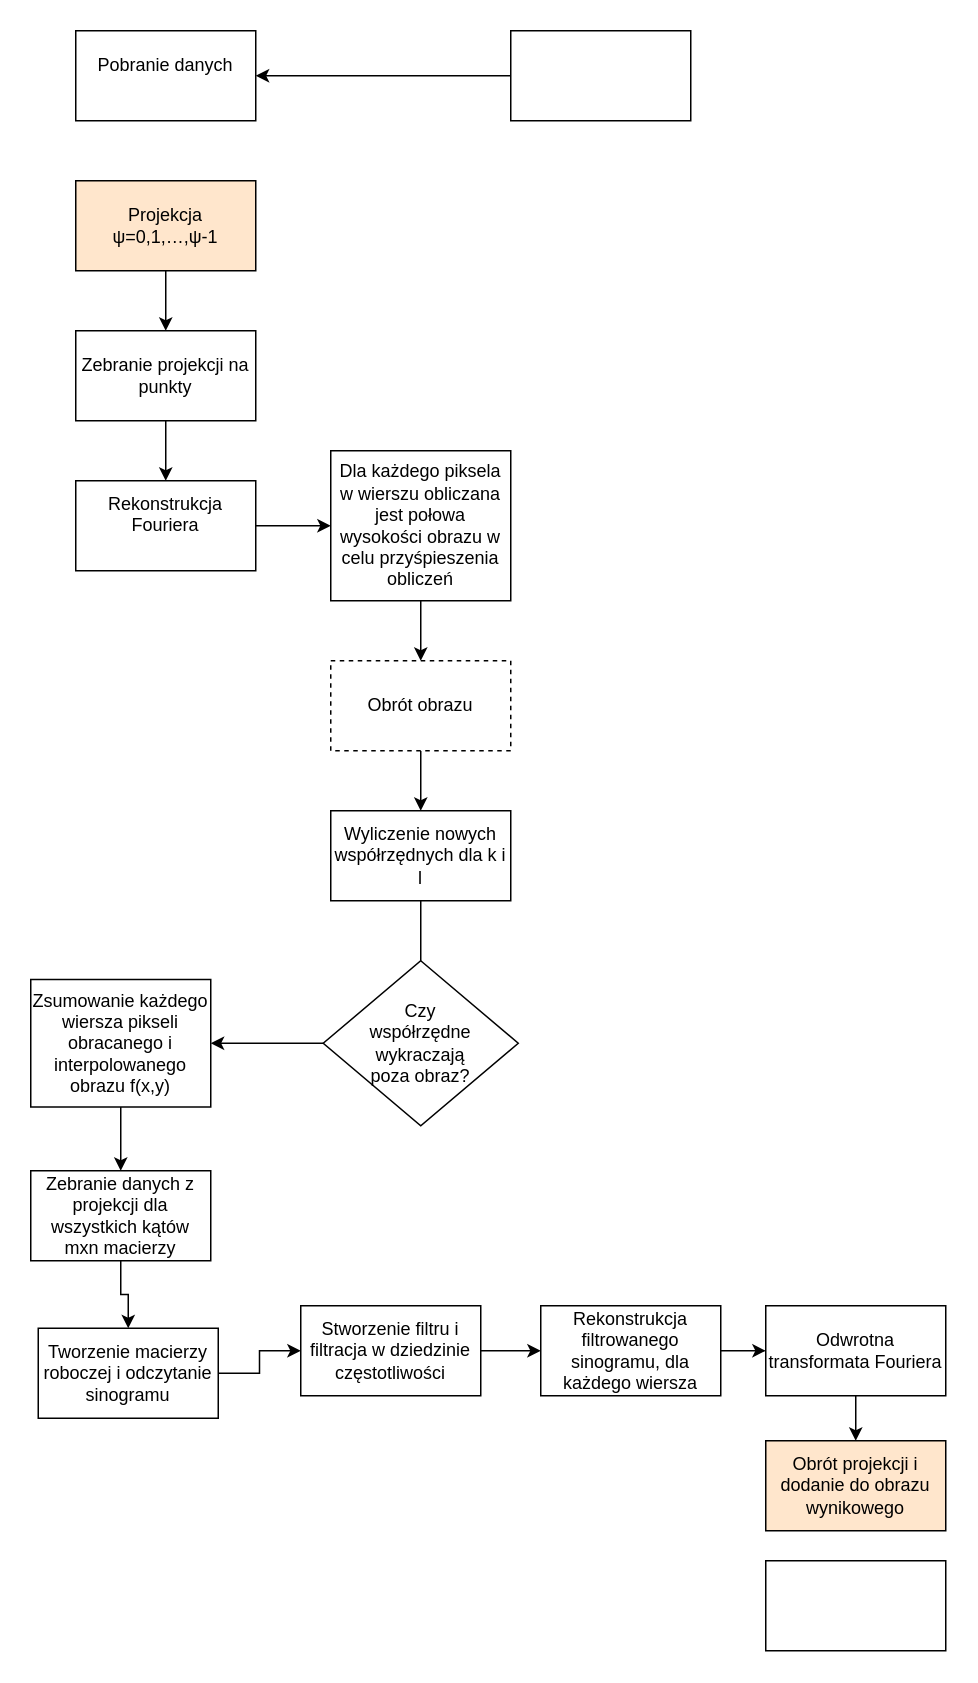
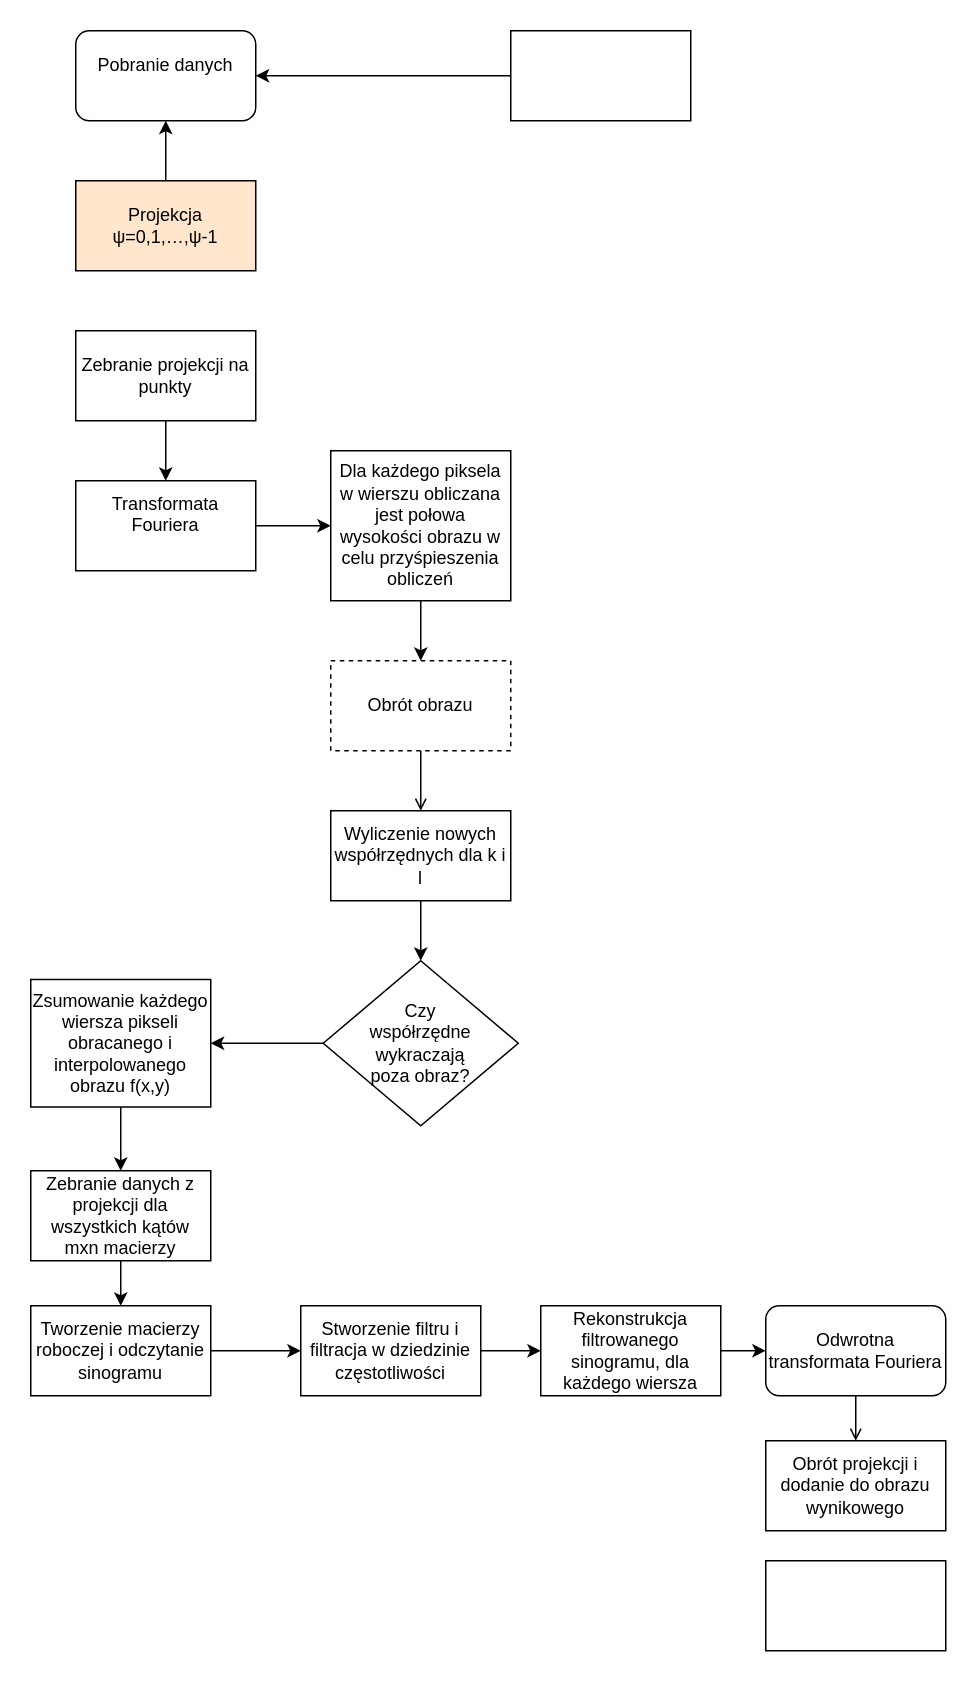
node "Pobranie danych": shape rectangle -> rounded rectangle
edge "Projekcja ψ=0,1,…,ψ-1" -> "Zebranie projekcji na punkty": now "Projekcja ψ=0,1,…,ψ-1" -> "Pobranie danych"
node "Rekonstrukcja Fouriera": label "Rekonstrukcja Fouriera" -> "Transformata Fouriera"
edge "Obrót obrazu" -> "Wyliczenie nowych współrzędnych dla k i l": arrowhead classic -> open
edge "Wyliczenie nowych współrzędnych dla k i l" -- "Czy współrzędne wykraczają poza obraz?": arrowhead none -> classic
node "Odwrotna transformata Fouriera": shape rectangle -> rounded rectangle
node "Tworzenie macierzy roboczej i odczytanie sinogramu": moved (128, 1373) -> (121, 1351)
edge "Odwrotna transformata Fouriera" -> "Obrót projekcji i dodanie do obrazu wynikowego": arrowhead classic -> open
node "Obrót projekcji i dodanie do obrazu wynikowego": fillcolor #ffe6cc -> #ffffff
